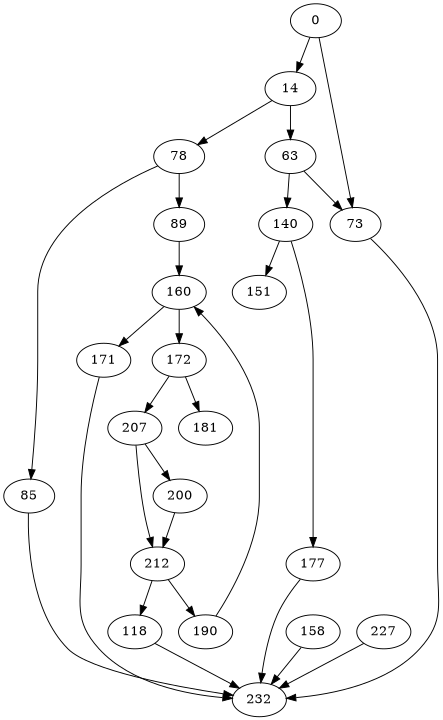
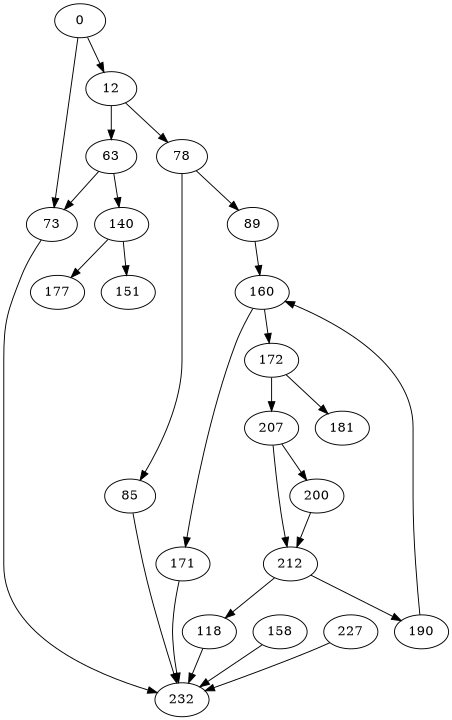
node "14": label "14" -> "12"
edge "177" -> "232": removed
